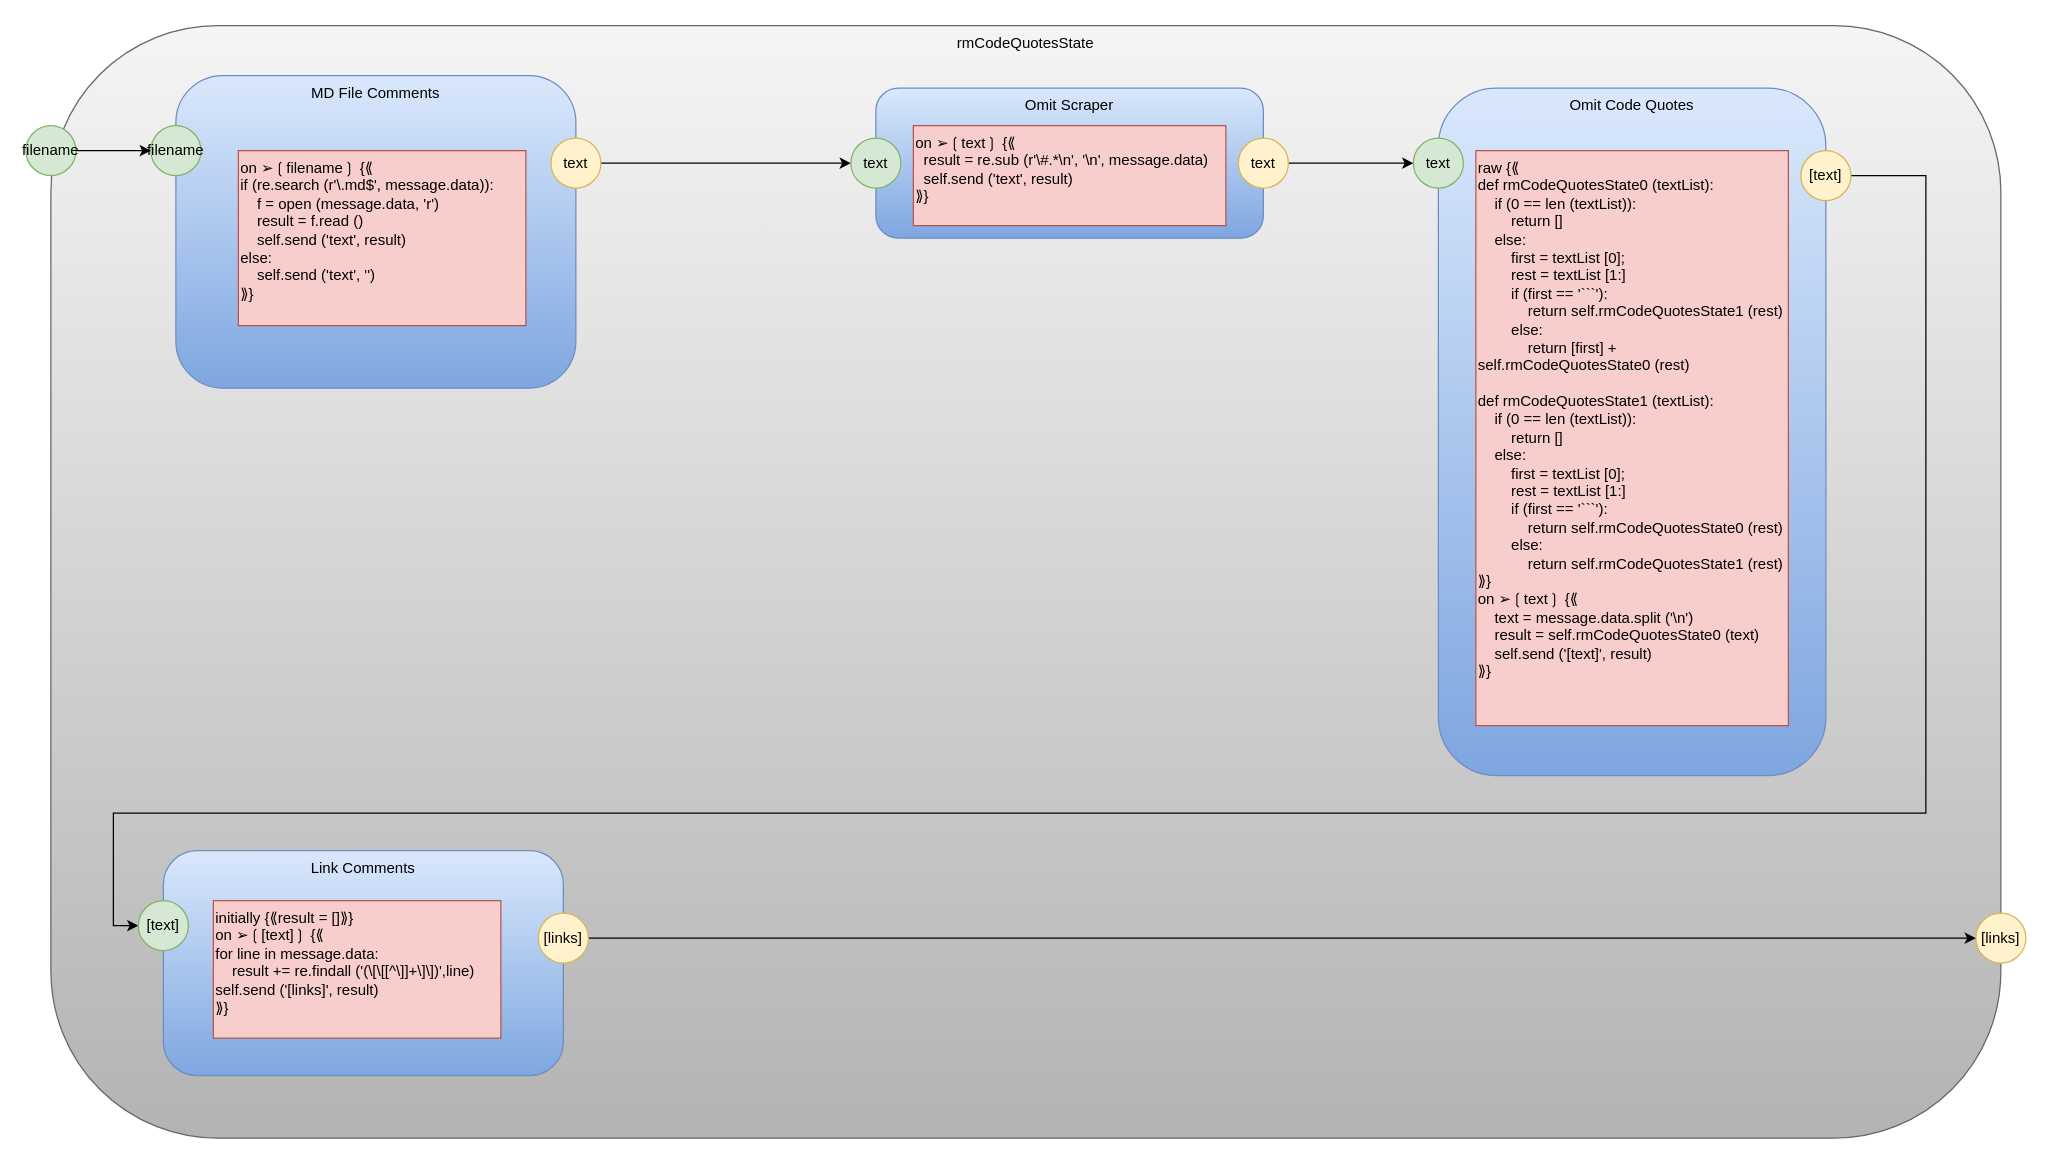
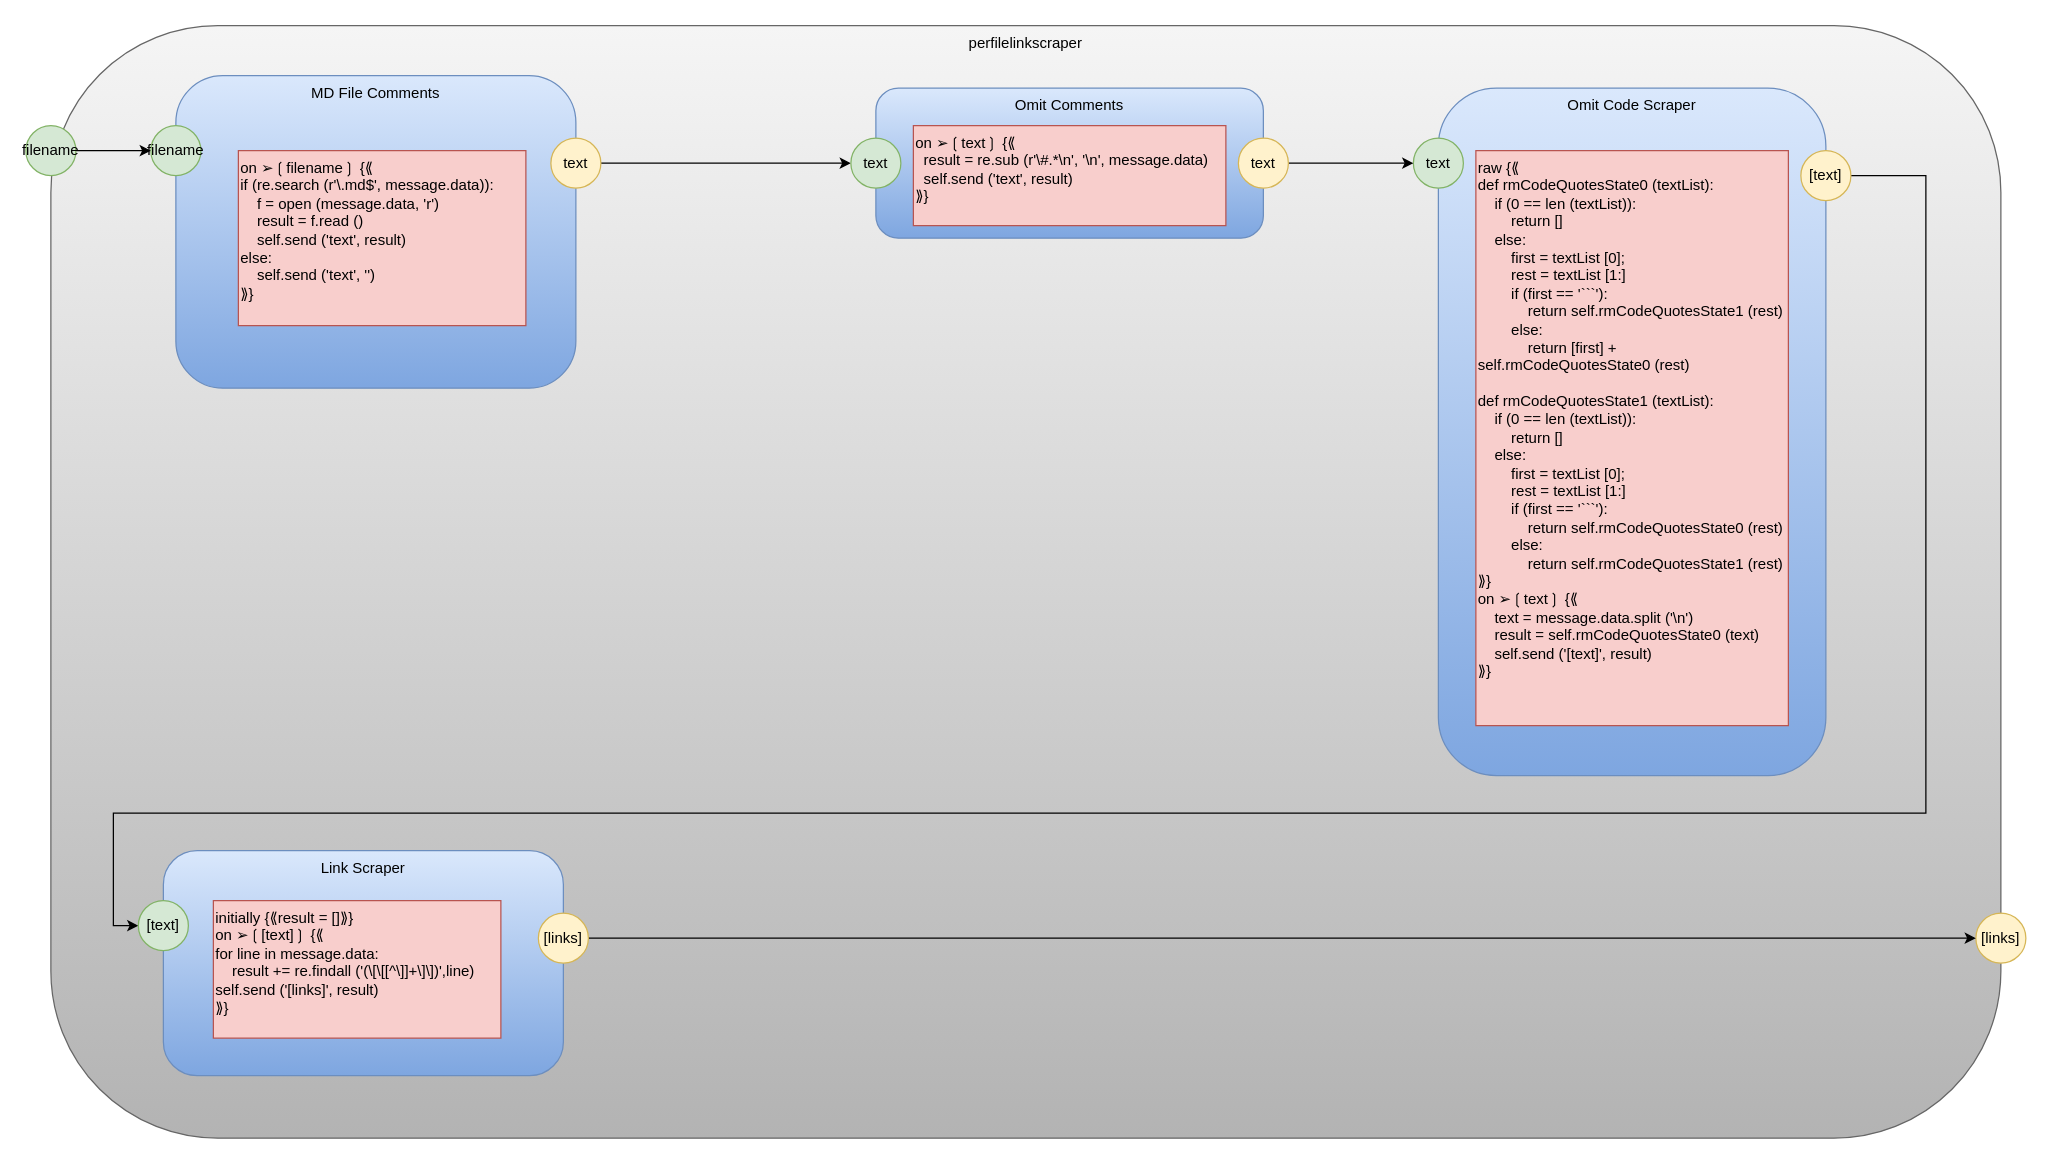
node "rmCodeQuotesState": label "rmCodeQuotesState" -> "perfilelinkscraper"
node "Omit Scraper": label "Omit Scraper" -> "Omit Comments"
node "Omit Code Quotes": label "Omit Code Quotes" -> "Omit Code Scraper"
node "Link Comments": label "Link Comments" -> "Link Scraper"
